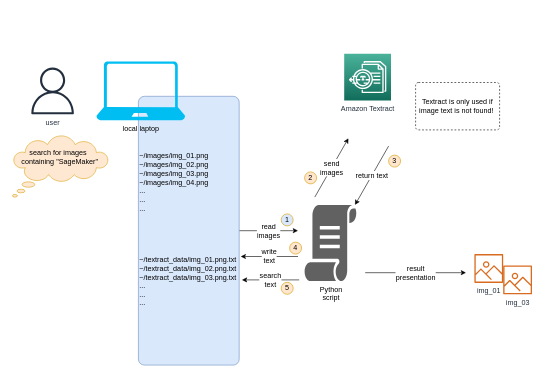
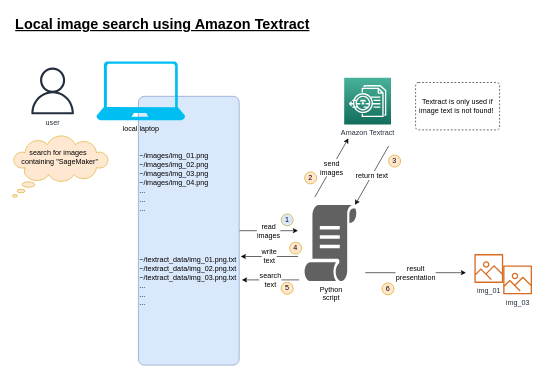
node "Local image search using Amazon Textract": added
node "Amazon Textract": moved (368, 77) -> (368, 101)
node "6": added
